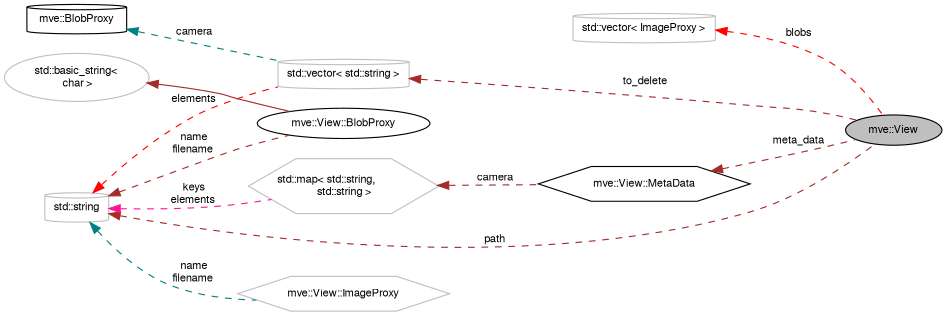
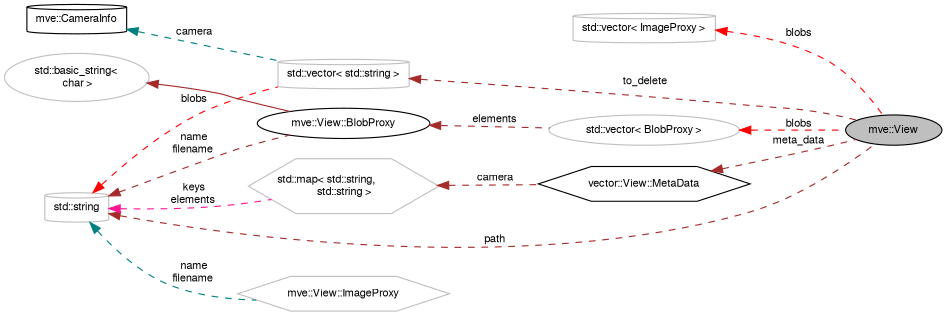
node "mve::BlobProxy": label "mve::BlobProxy" -> "mve::CameraInfo"
edge "std::vector< std::string >" -> "std::string": label " elements" -> " blobs"
node "std::vector< BlobProxy >": added
node "mve::View::MetaData": label "mve::View::MetaData" -> "vector::View::MetaData"
